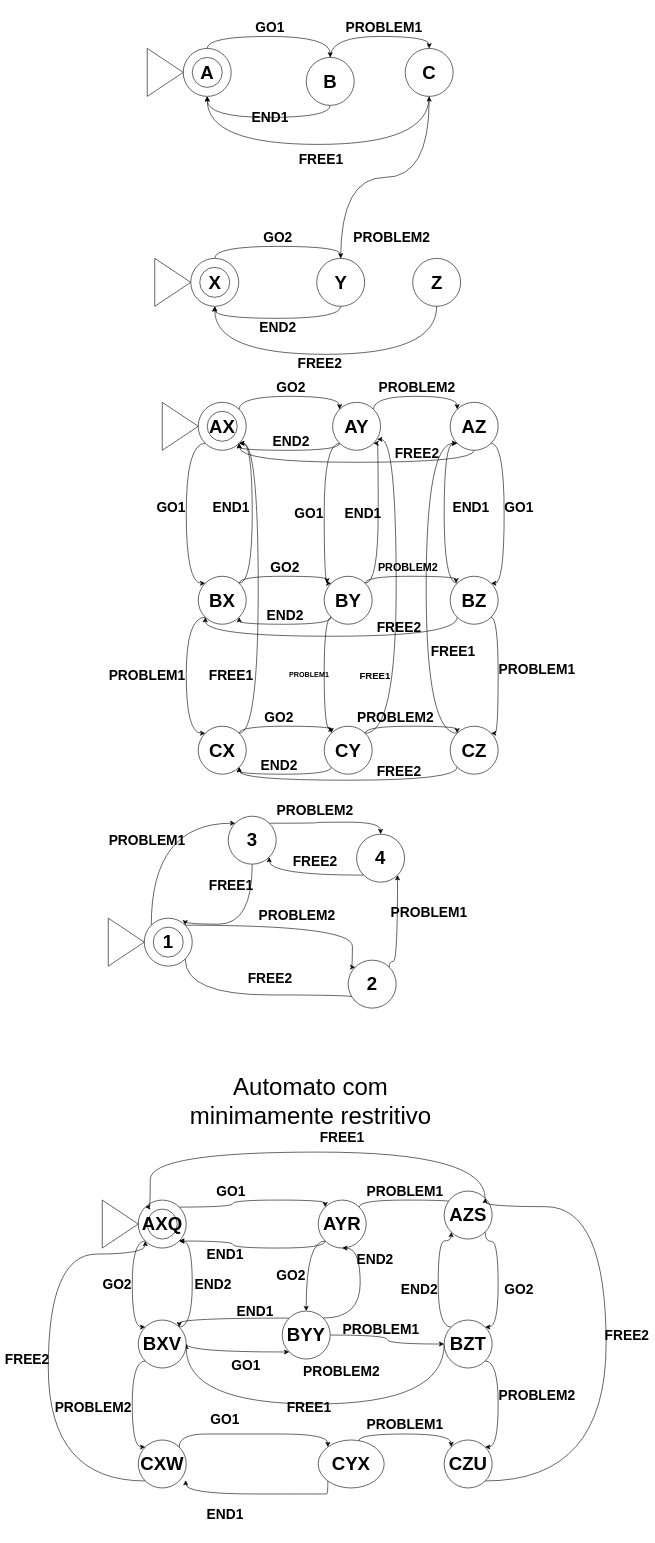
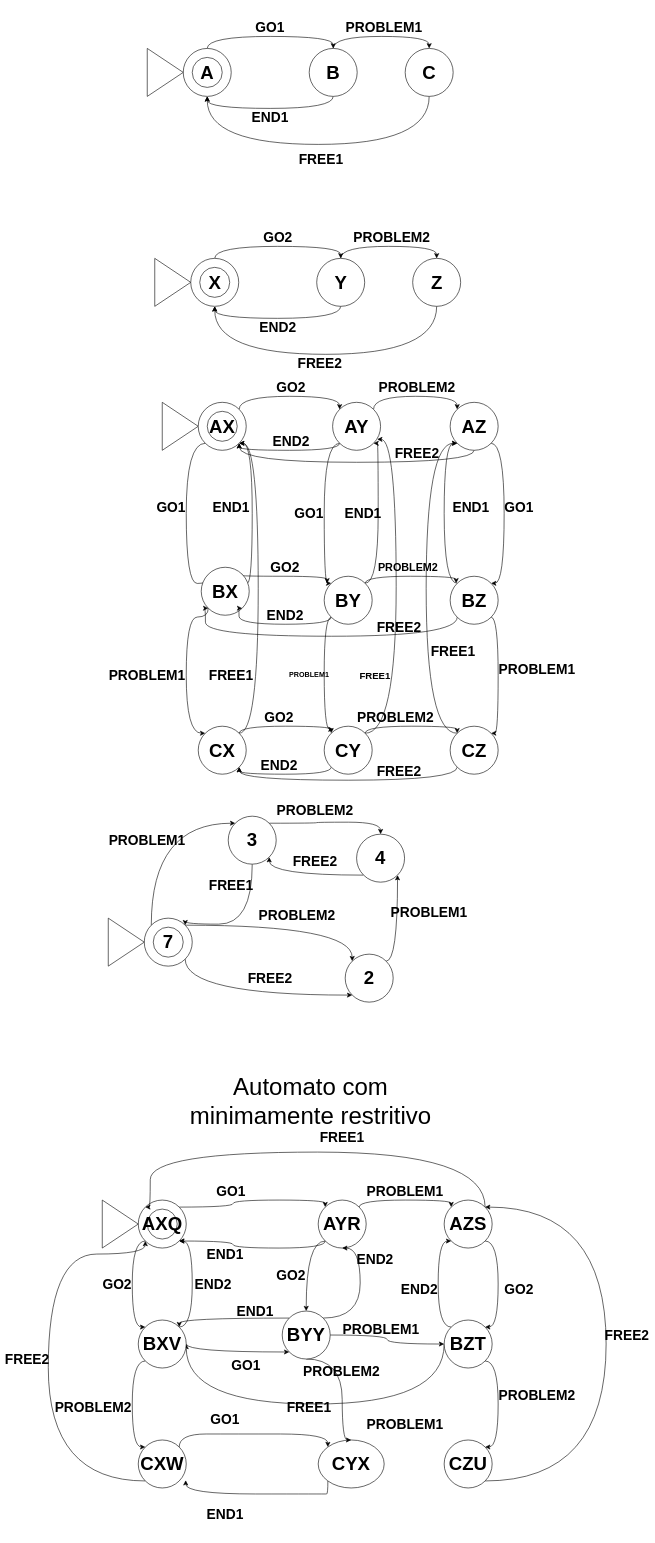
node "B": moved (330, 81) -> (333, 72)
edge "Y" -> "C": now "Y" -> "Z"
node "BX": moved (222, 600) -> (225, 591)
node "1": label "1" -> "7"
node "2": moved (372, 984) -> (369, 978)
node "AZS": moved (468, 1215) -> (468, 1224)
edge "BYY" -> "CYX": added
edge "CYX" -> "CZU": removed
